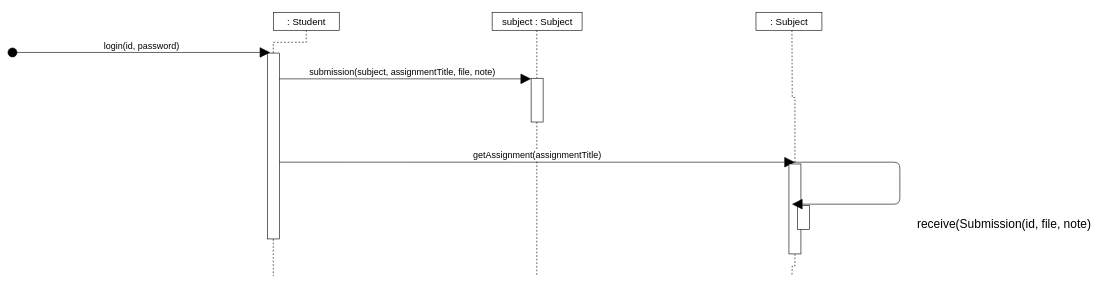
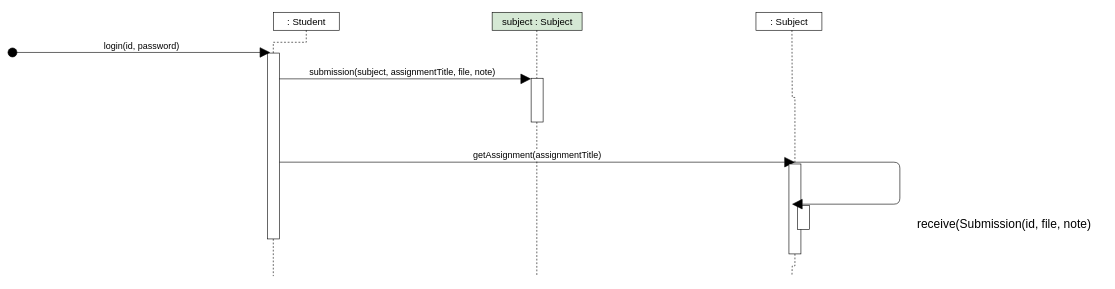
node "subject : Subject": fillcolor #ffffff -> #d5e8d4
